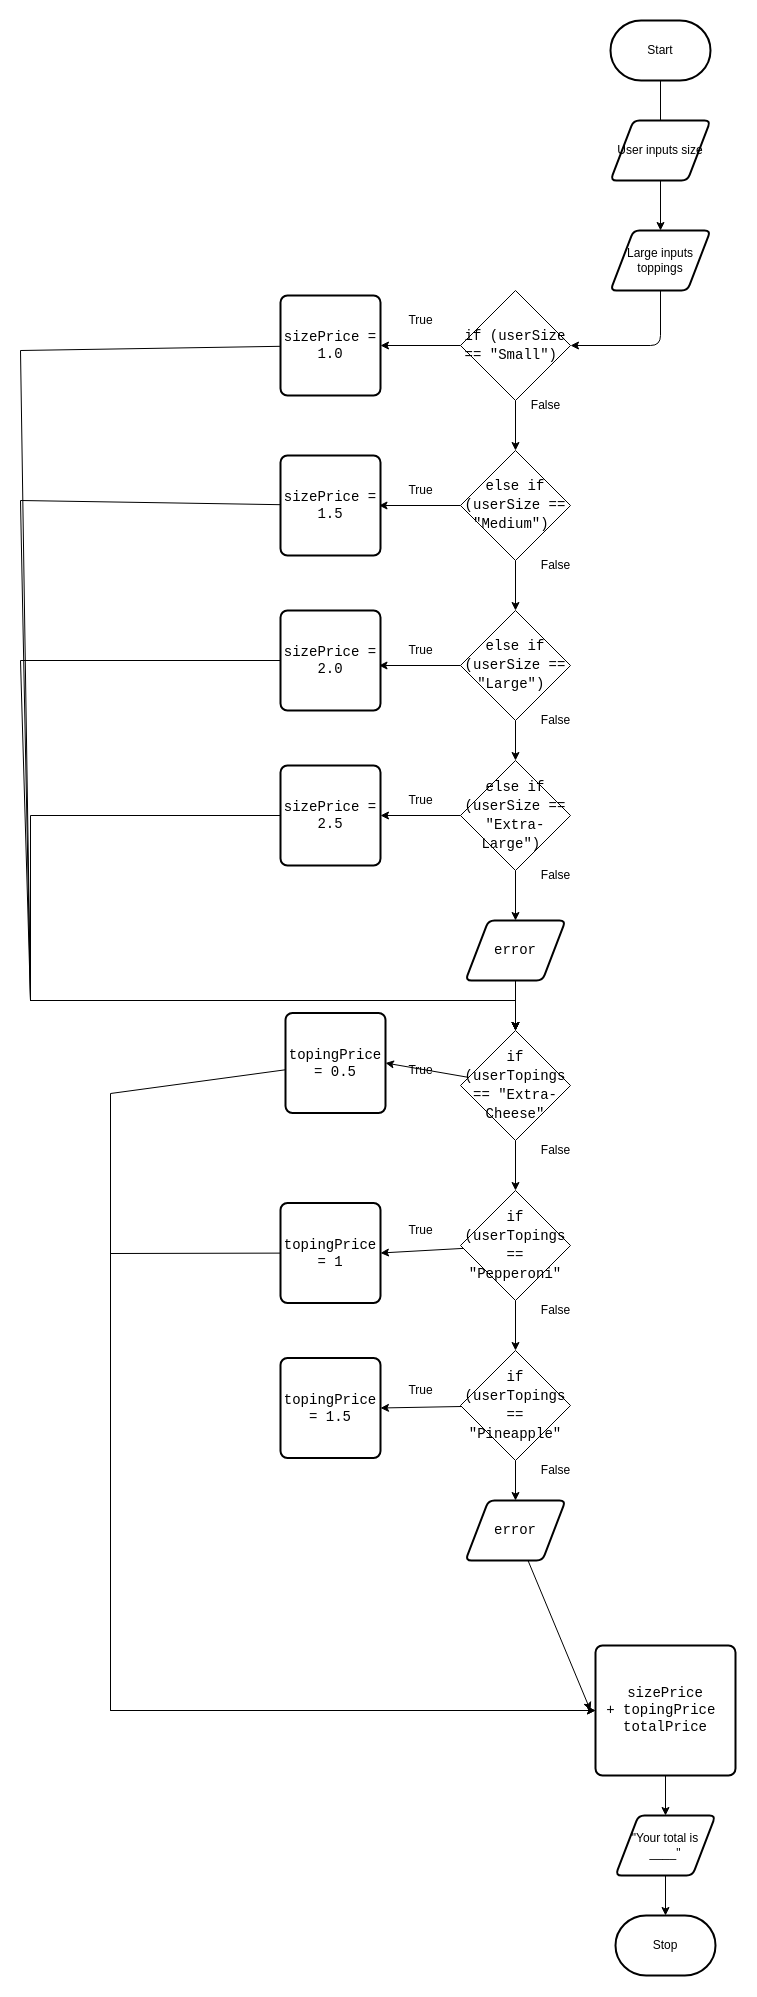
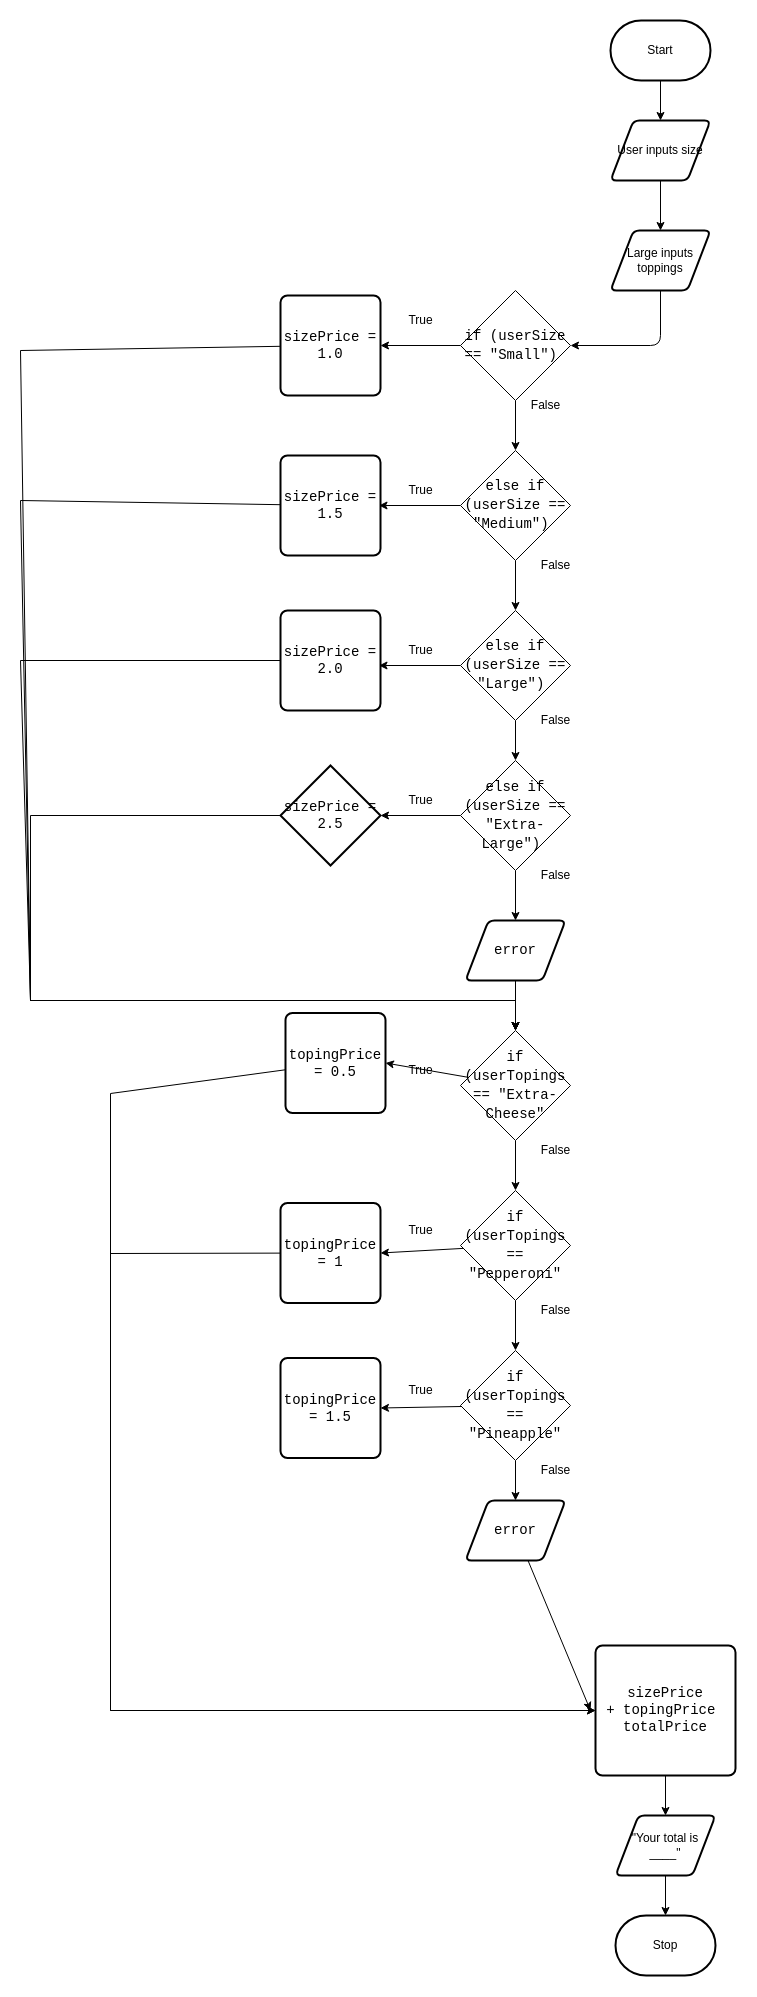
edge "Start" -- "User inputs size": arrowhead none -> classic
node "sizePrice = 2.5": shape rounded rectangle -> diamond
